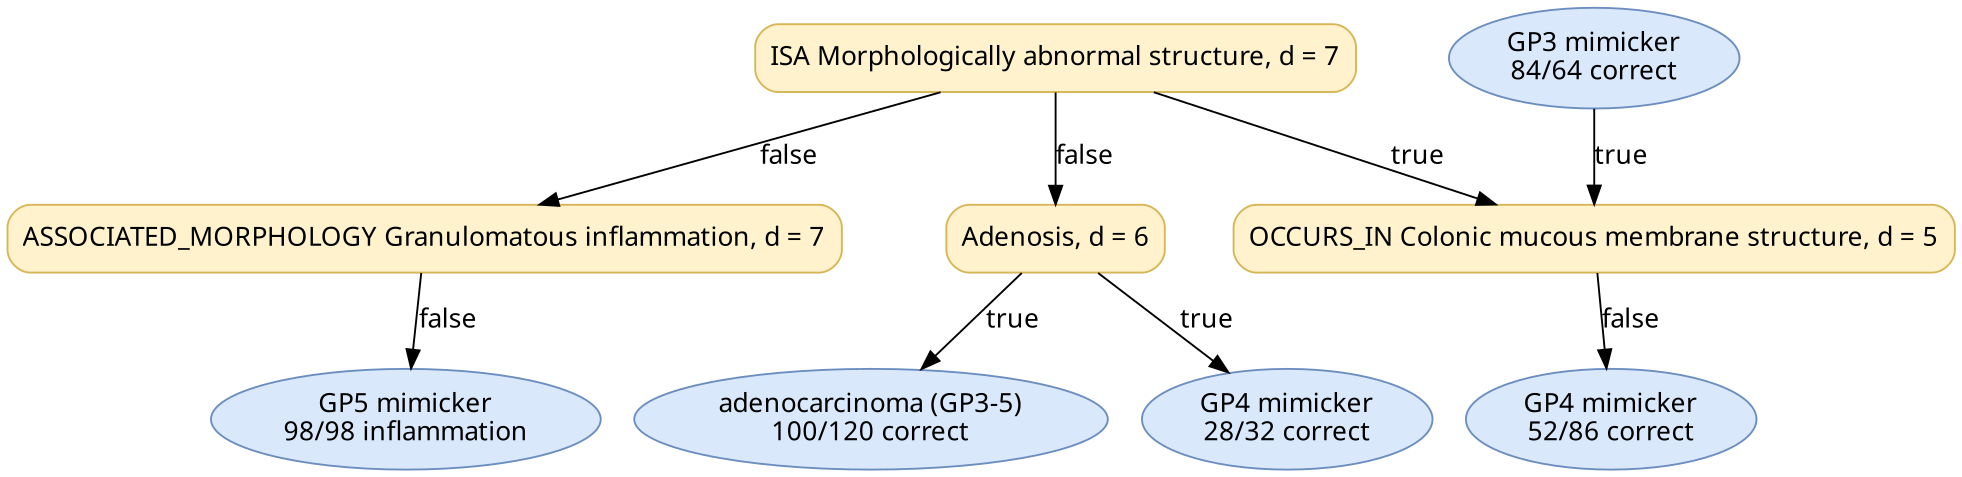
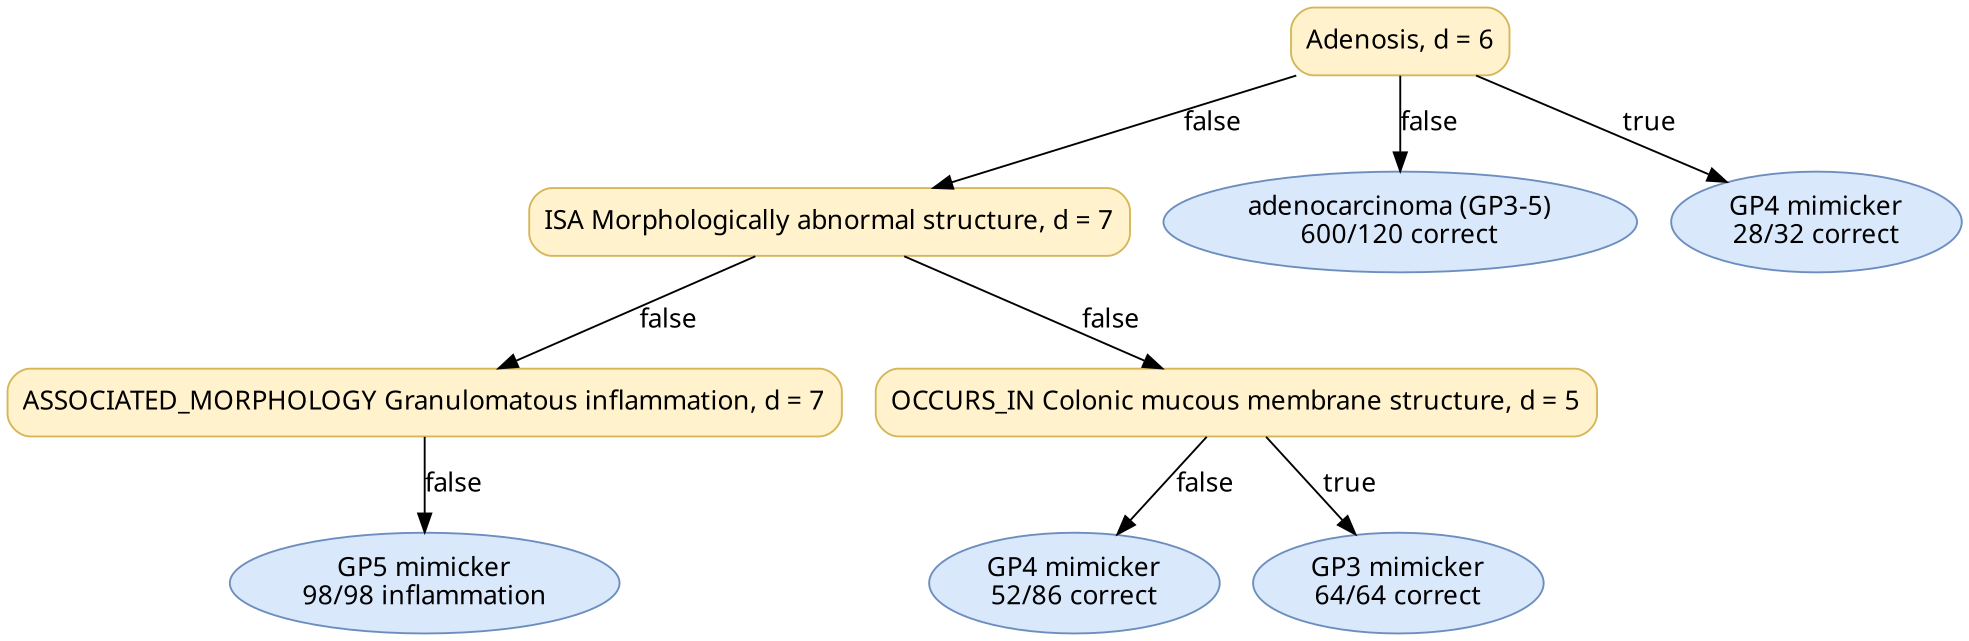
node "GP3 mimicker": text "84/64 correct" -> "64/64 correct"
edge "ISA Morphologically abnormal structure, d = 7" -> "Adenosis, d = 6": reversed
edge "GP3 mimicker" -> "OCCURS_IN Colonic mucous membrane structure, d = 5": reversed
edge "ISA Morphologically abnormal structure, d = 7" -> "OCCURS_IN Colonic mucous membrane structure, d = 5": label "true" -> "false"
edge "Adenosis, d = 6" -> "adenocarcinoma (GP3-5)": label "true" -> "false"
node "adenocarcinoma (GP3-5)": text "100/120 correct" -> "600/120 correct"
